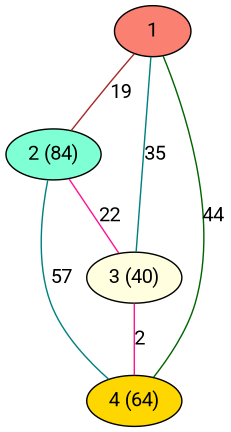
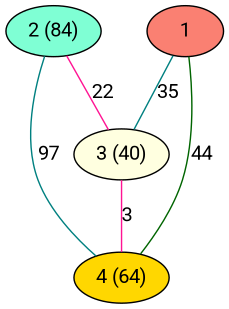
edge "1" -- "2 (84)": removed, label "19"
edge "2 (84)" -- "4 (64)": label "57" -> "97"
edge "3 (40)" -- "4 (64)": label "2" -> "3"
